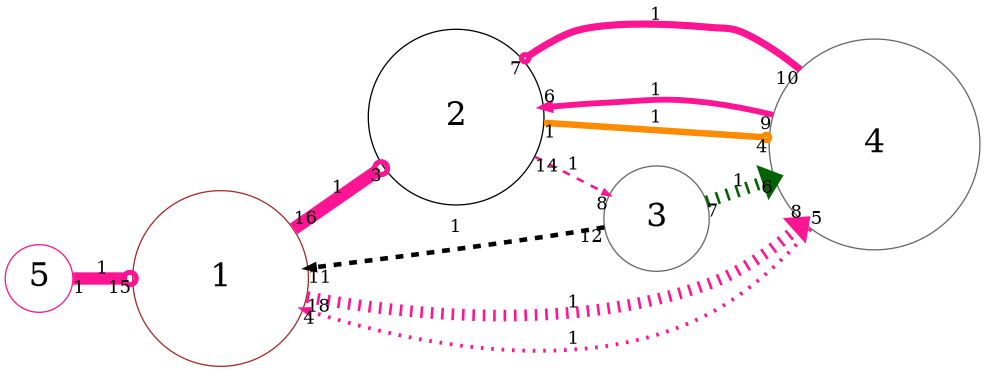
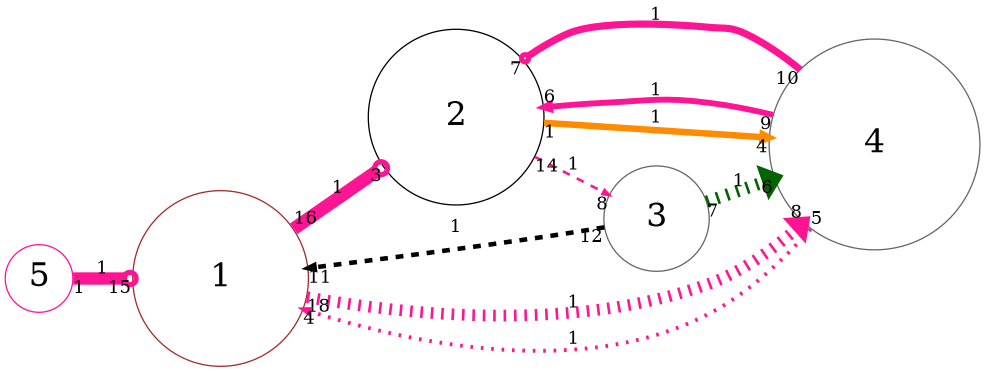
edge "2" -> "4": arrowhead odot -> normal
